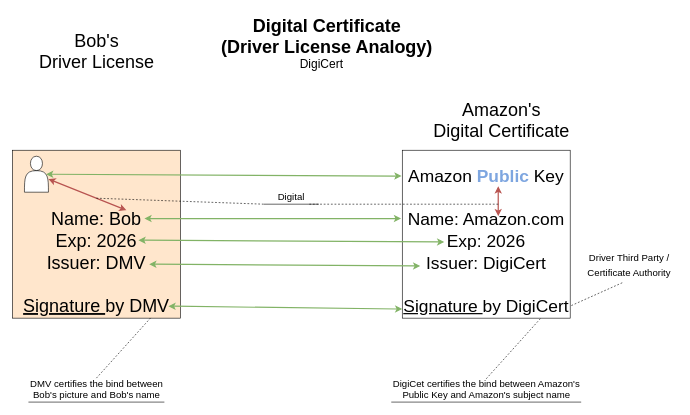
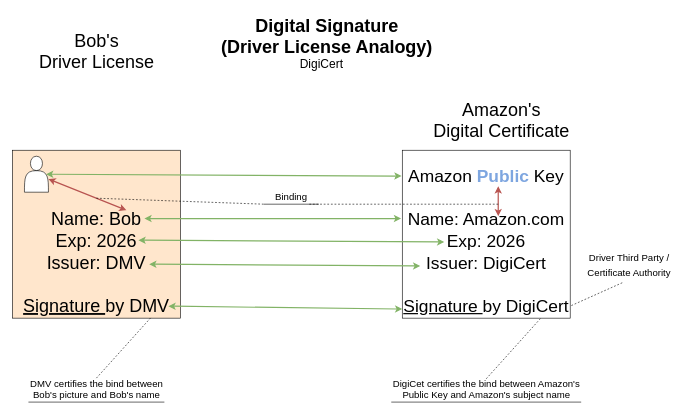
node "Digital Certificate(Driver License Analogy)": label "Digital Certificate(Driver License Analogy)" -> "Digital Signature(Driver License Analogy)"
node "Digital": label "Digital" -> "Binding"
